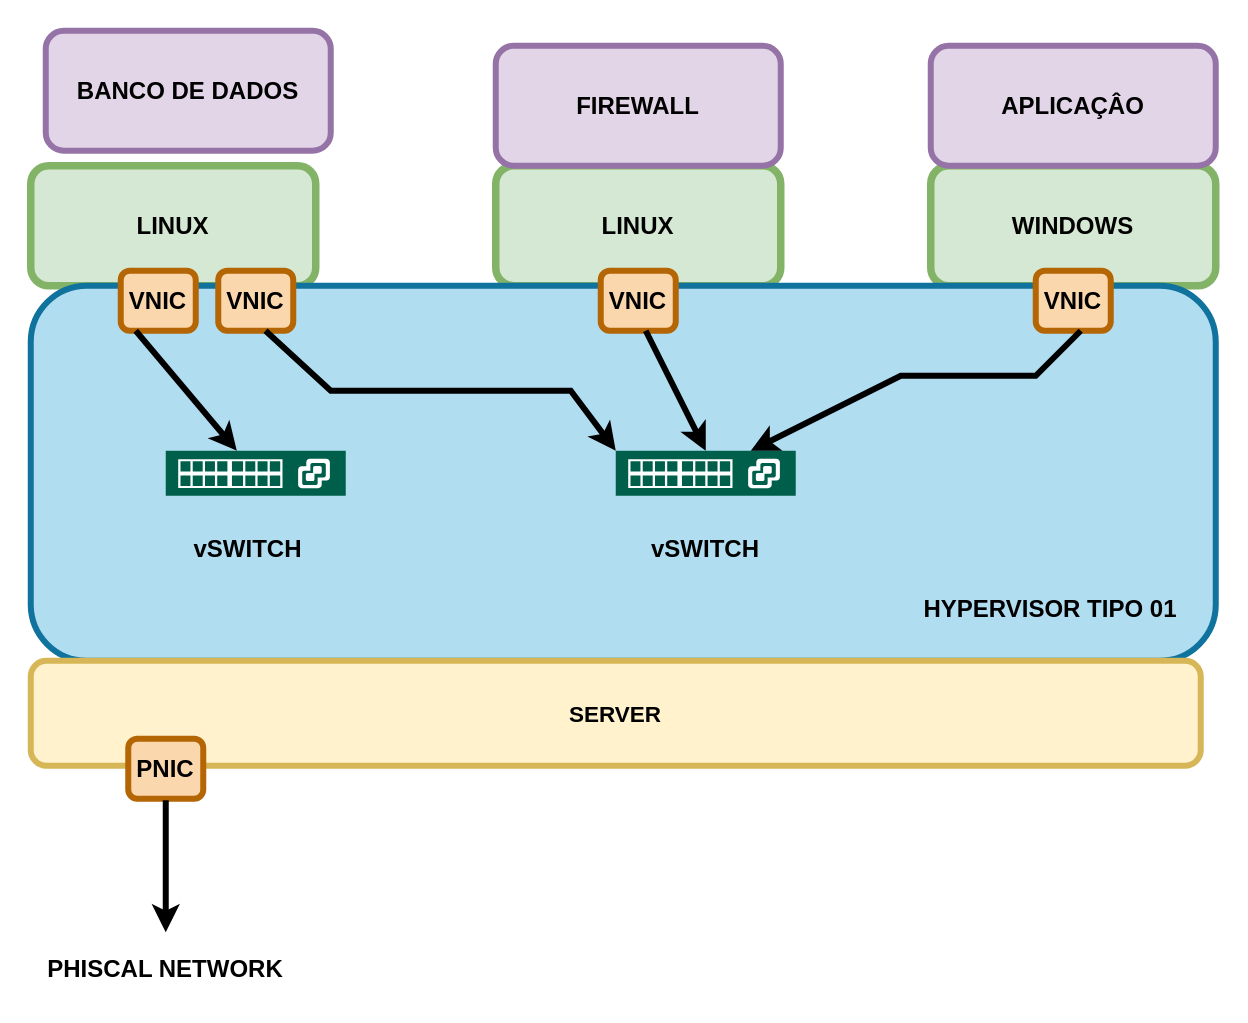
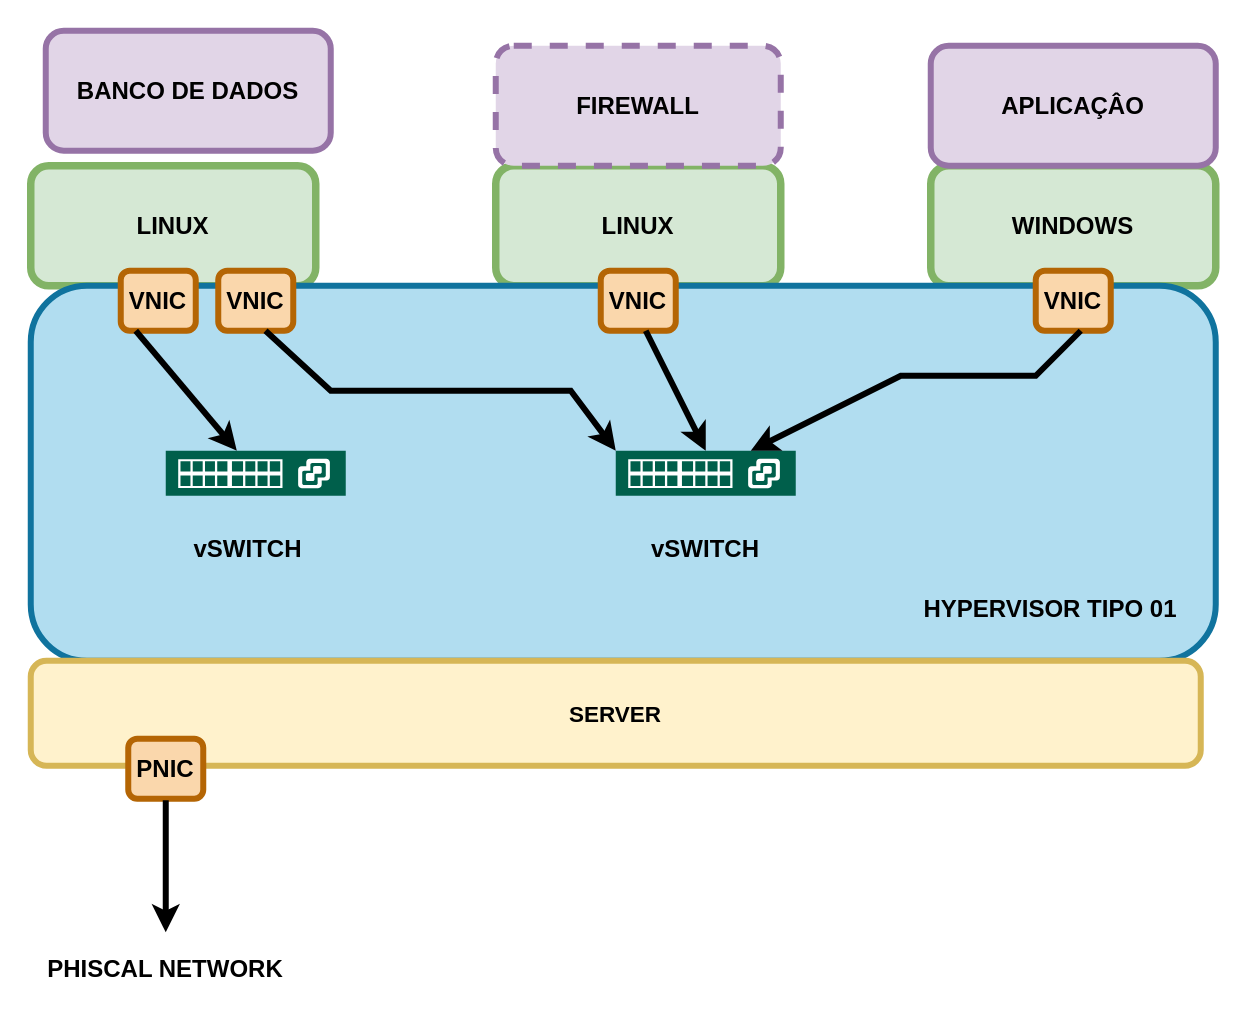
node "FIREWALL": style solid -> dashed
